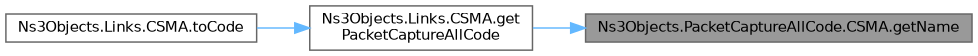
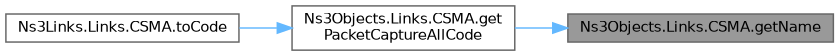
node "Ns3Objects.Links.CSMA.toCode": label "Ns3Objects.Links.CSMA.toCode" -> "Ns3Links.Links.CSMA.toCode"
node "Ns3Objects.PacketCaptureAllCode.CSMA.getName": label "Ns3Objects.PacketCaptureAllCode.CSMA.getName" -> "Ns3Objects.Links.CSMA.getName"
